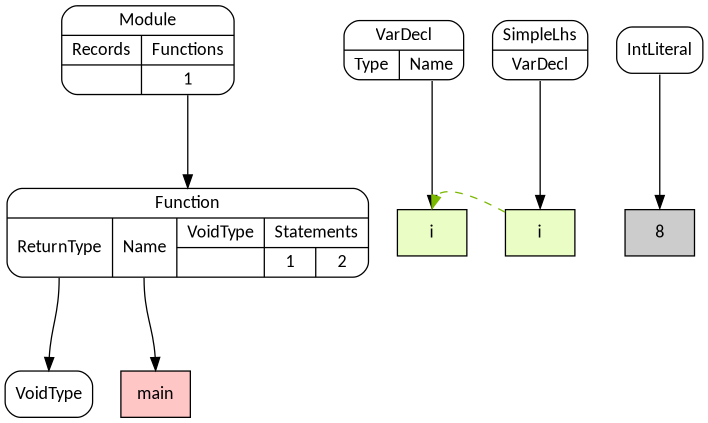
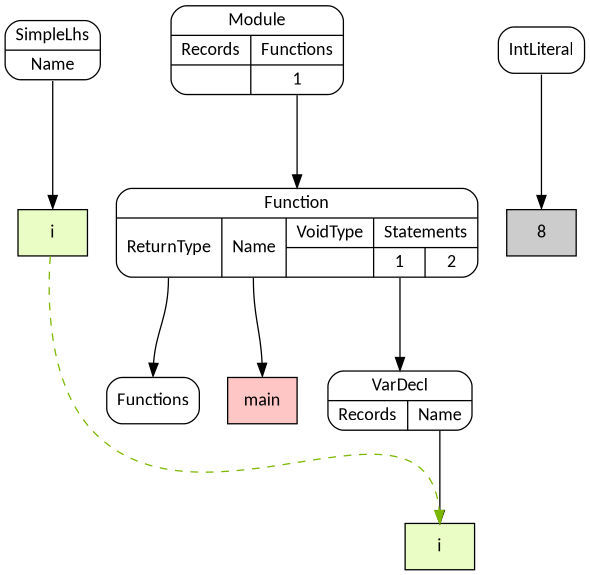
node "VarDecl": text "Type" -> "Records"
node "SimpleLhs": text "VarDecl" -> "Name"
edge "Function" -> "VarDecl": added
node "VoidType": label "VoidType" -> "Functions"
